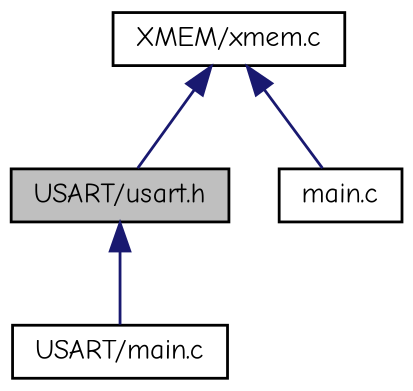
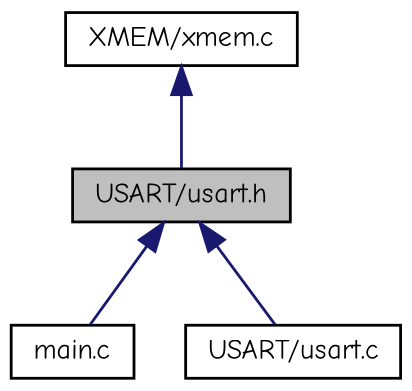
edge "main.c" -> "XMEM/xmem.c": now "main.c" -> "USART/usart.h"
node "USART/main.c": label "USART/main.c" -> "USART/usart.c"
